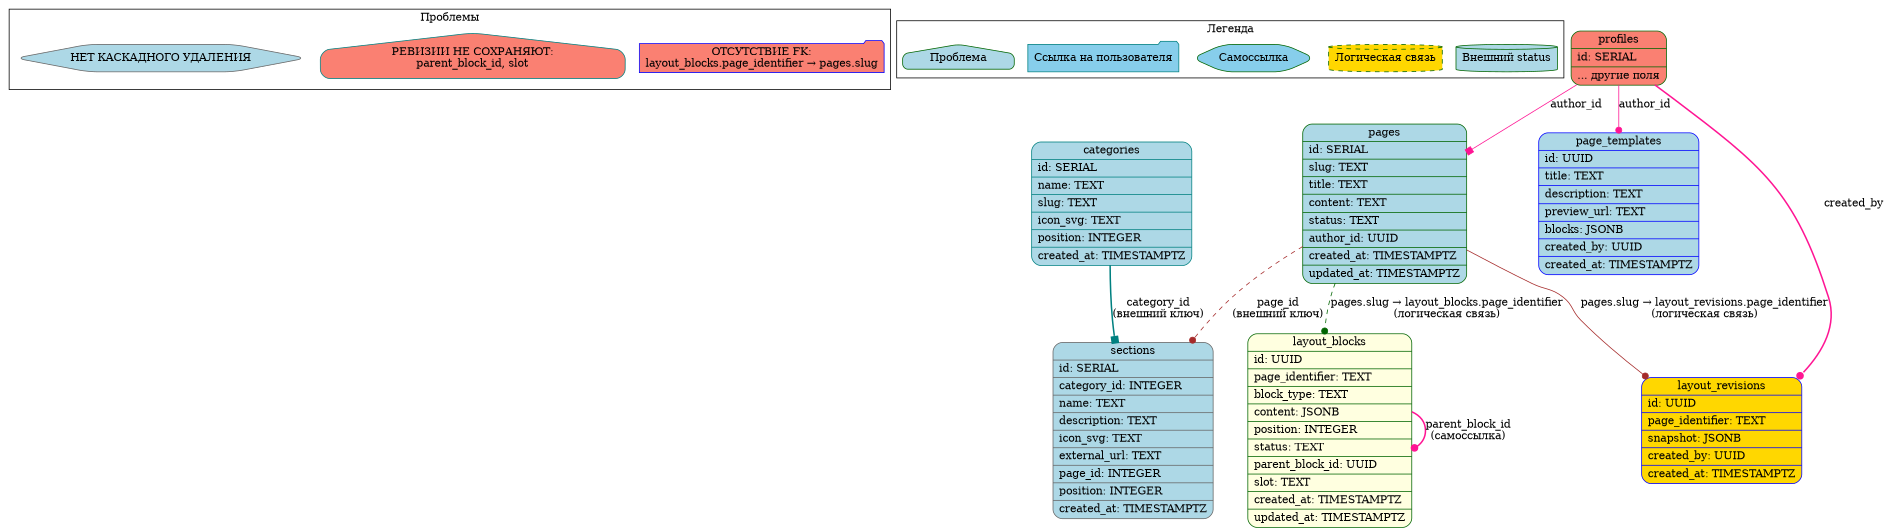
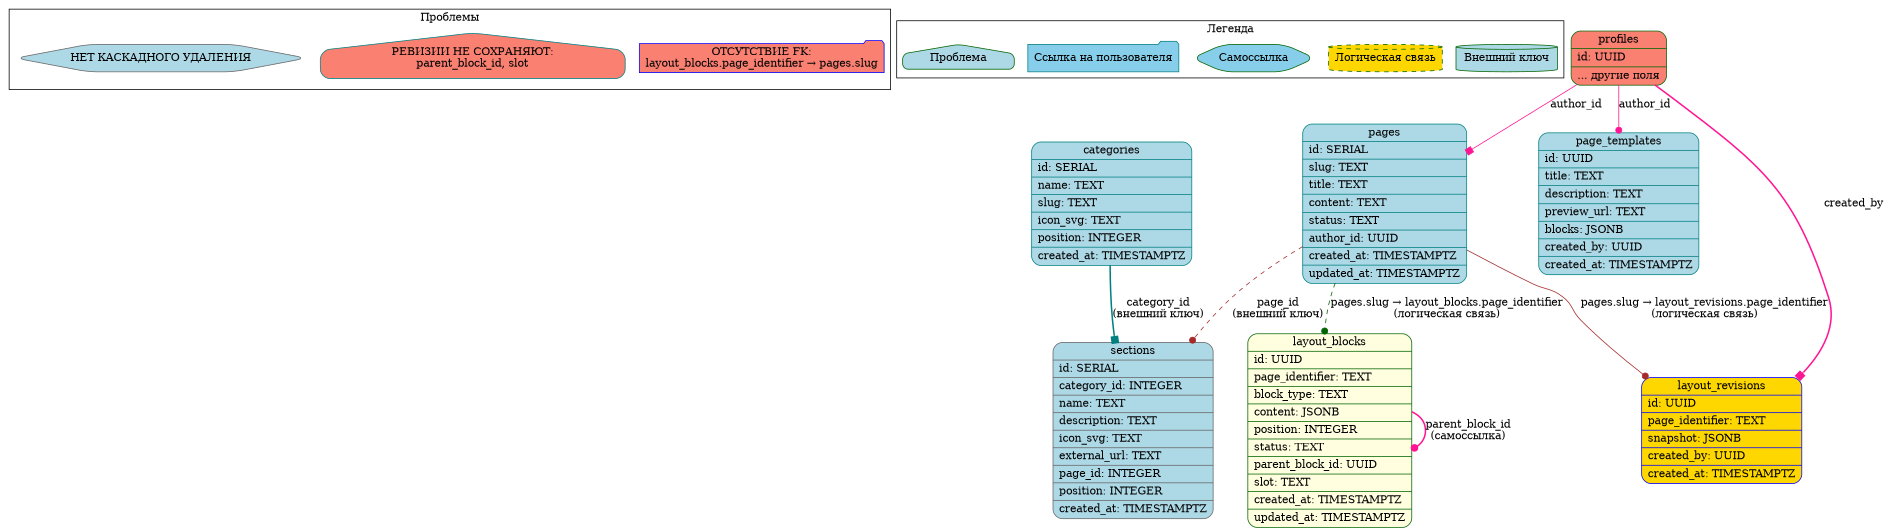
node "profiles": text "id: SERIAL" -> "id: UUID"
node "Внешний status": label "Внешний status" -> "Внешний ключ"
node "pages": color darkgreen -> teal
node "page_templates": color blue -> teal
edge "profiles" -> "layout_revisions": arrowhead dot -> box
